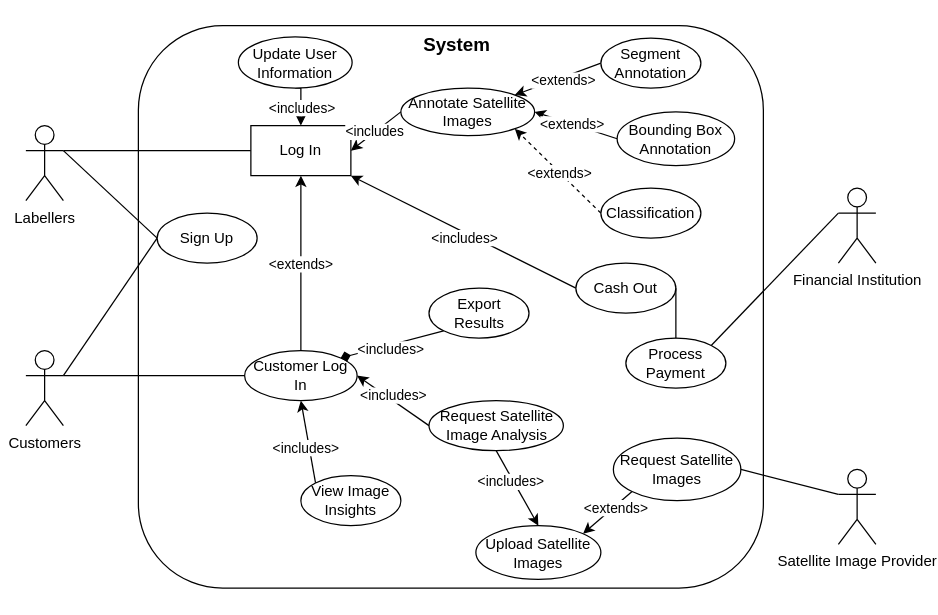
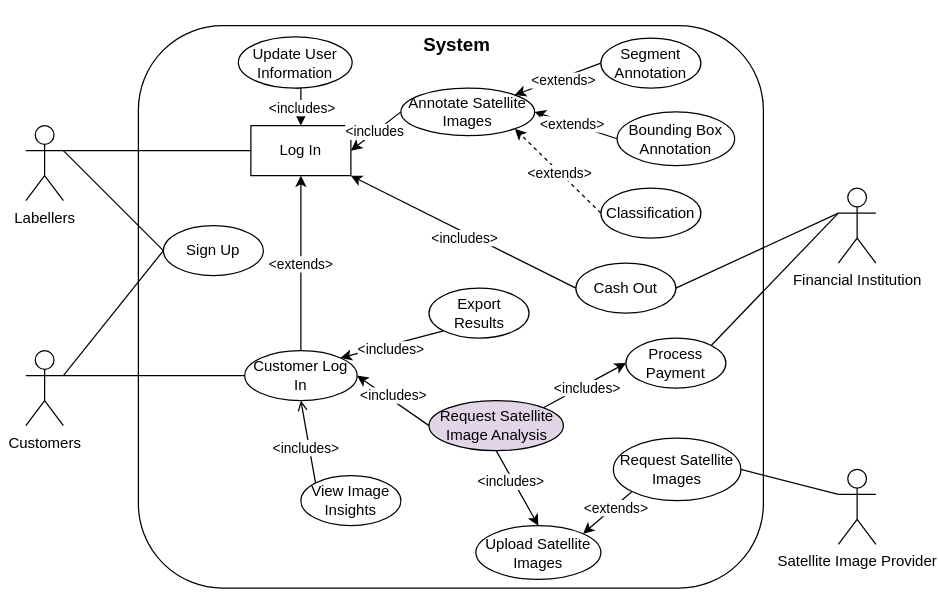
node "Sign Up": moved (207, 238) -> (213, 251)
edge "Cash Out" -- "Process Payment": now "Cash Out" -- "Financial Institution"
edge "Export Results" -> "Customer Log In": arrowhead diamond -> classic
edge "Request Satellite Image Analysis" -> "Process Payment": added, label "<includes>"
edge "View Image Insights" -> "Customer Log In": arrowhead classic -> open
node "Request Satellite Image Analysis": fillcolor #ffffff -> #e1d5e7
